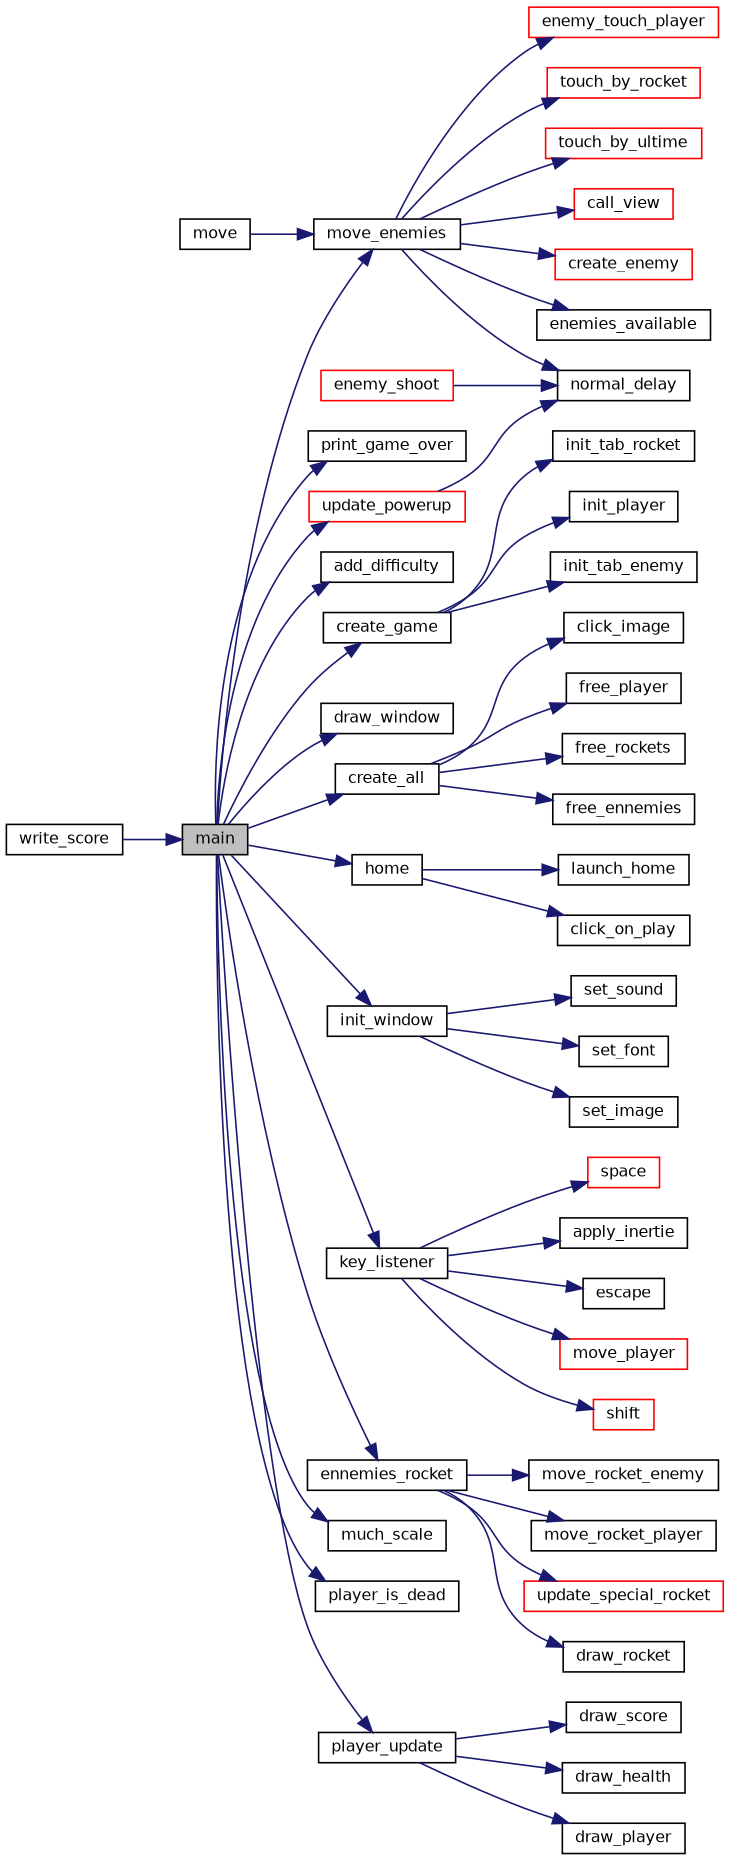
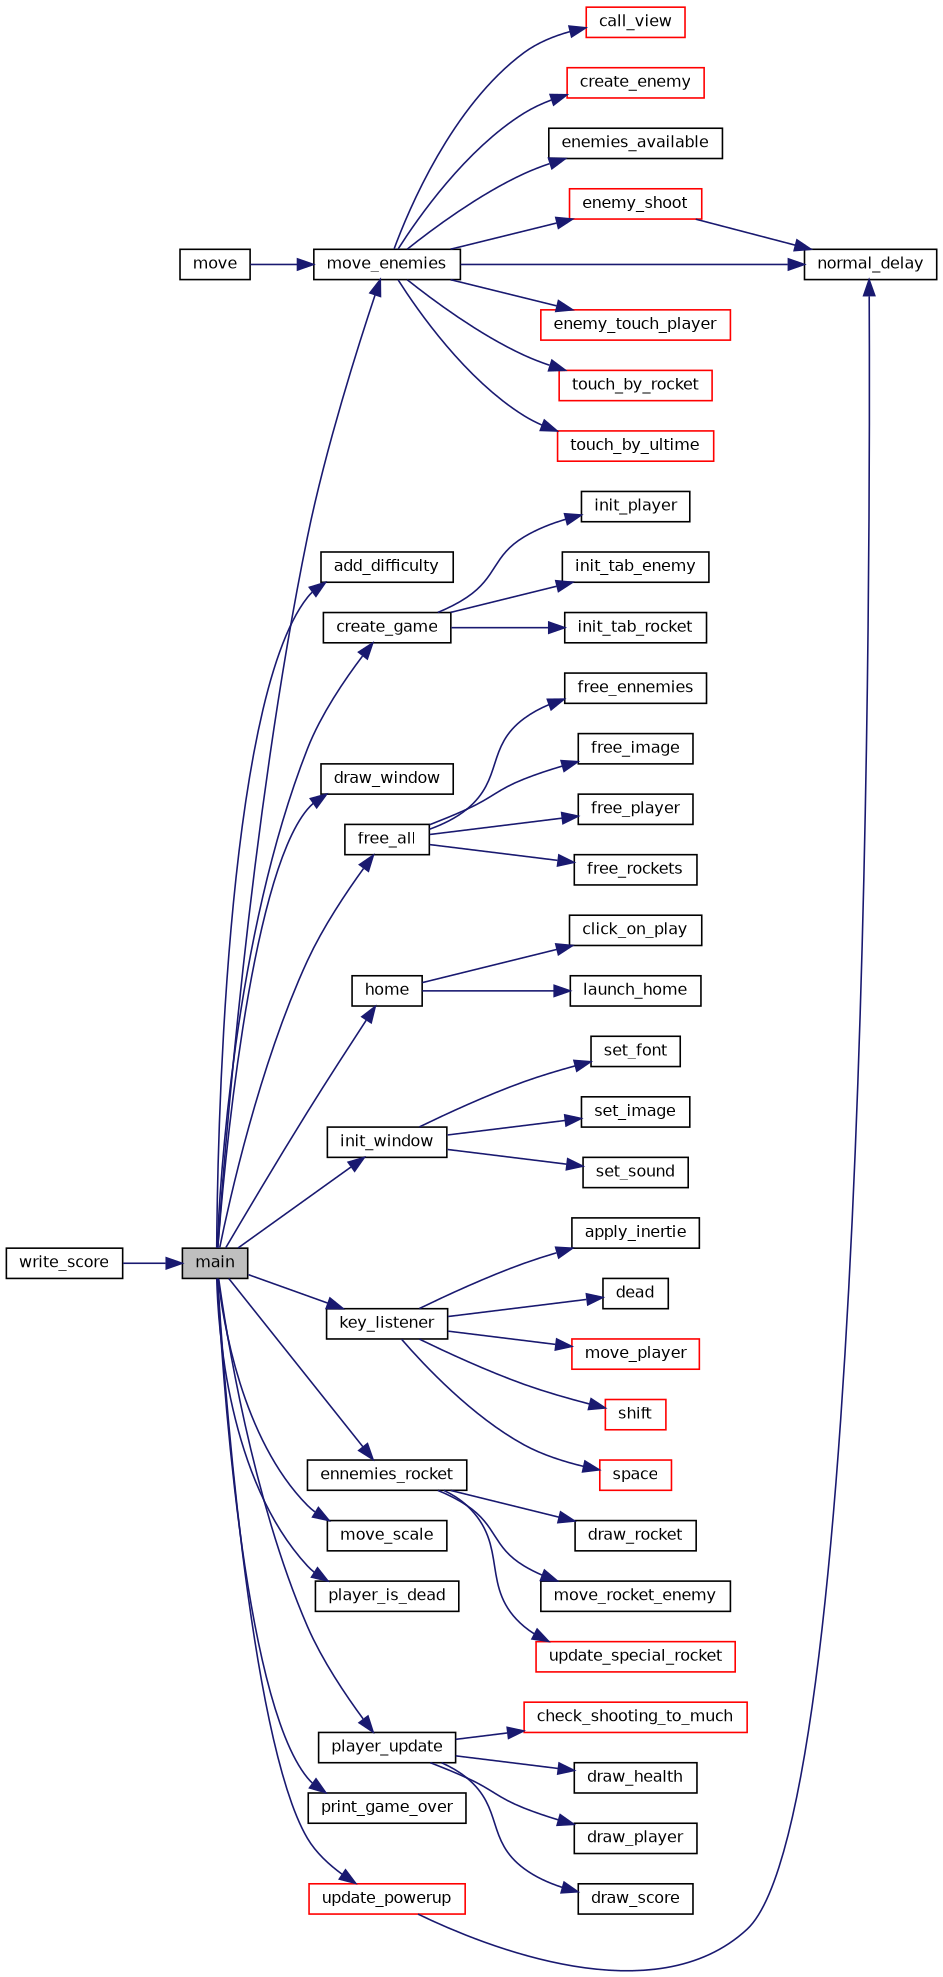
edge "move_enemies" -> "enemy_shoot": added
node "click_image": label "click_image" -> "free_image"
node "create_all": label "create_all" -> "free_all"
node "escape": label "escape" -> "dead"
node "much_scale": label "much_scale" -> "move_scale"
node "move_rocket_player": removed
node "check_shooting_to_much": added
